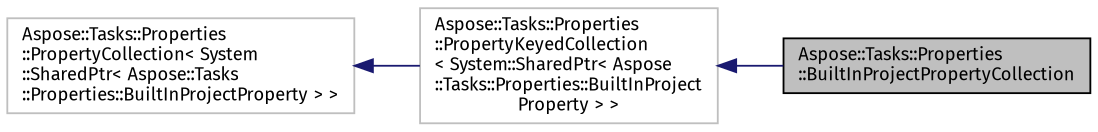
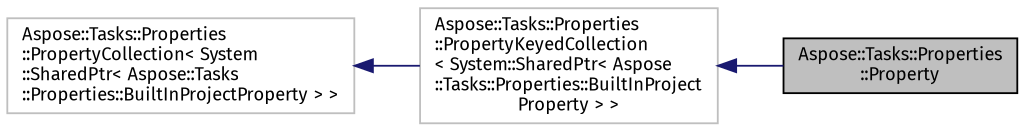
node "Aspose::Tasks::Properties ::BuiltInProjectPropertyCollection": label "Aspose::Tasks::Properties ::BuiltInProjectPropertyCollection" -> "Aspose::Tasks::Properties ::Property"
